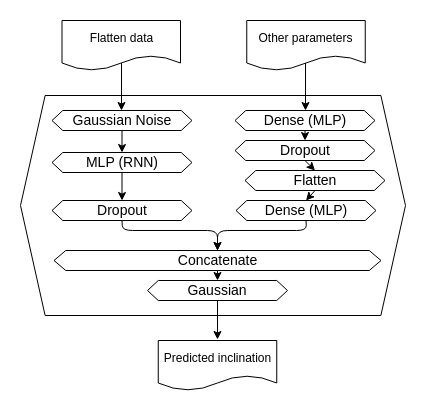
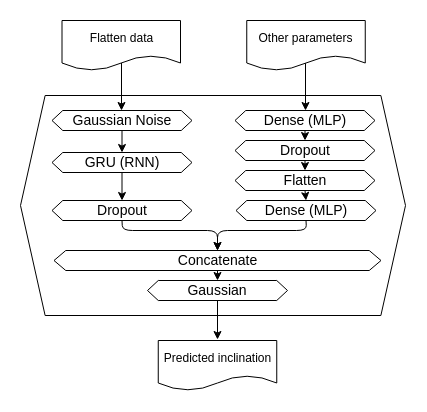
node "MLP (RNN)": label "MLP (RNN)" -> "GRU (RNN)"
node "Flatten": moved (315, 181) -> (305, 181)
